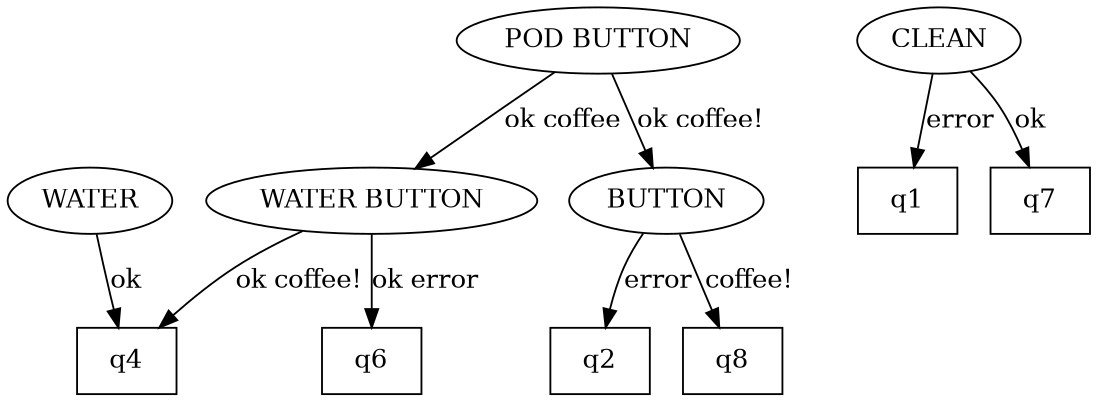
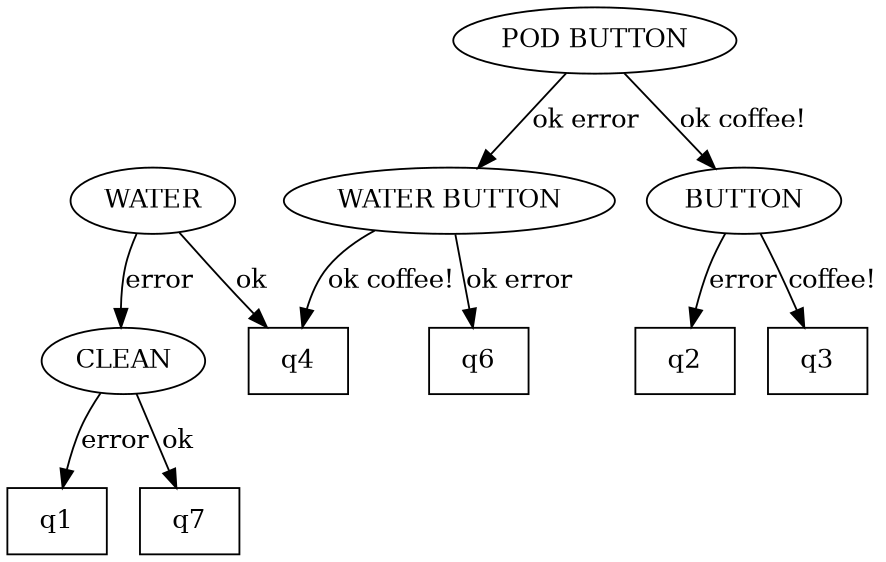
edge "POD BUTTON" -> "WATER BUTTON": label "ok coffee" -> "ok error"
edge "WATER" -> "CLEAN": added, label "error"
node "q8": label "q8" -> "q3"
